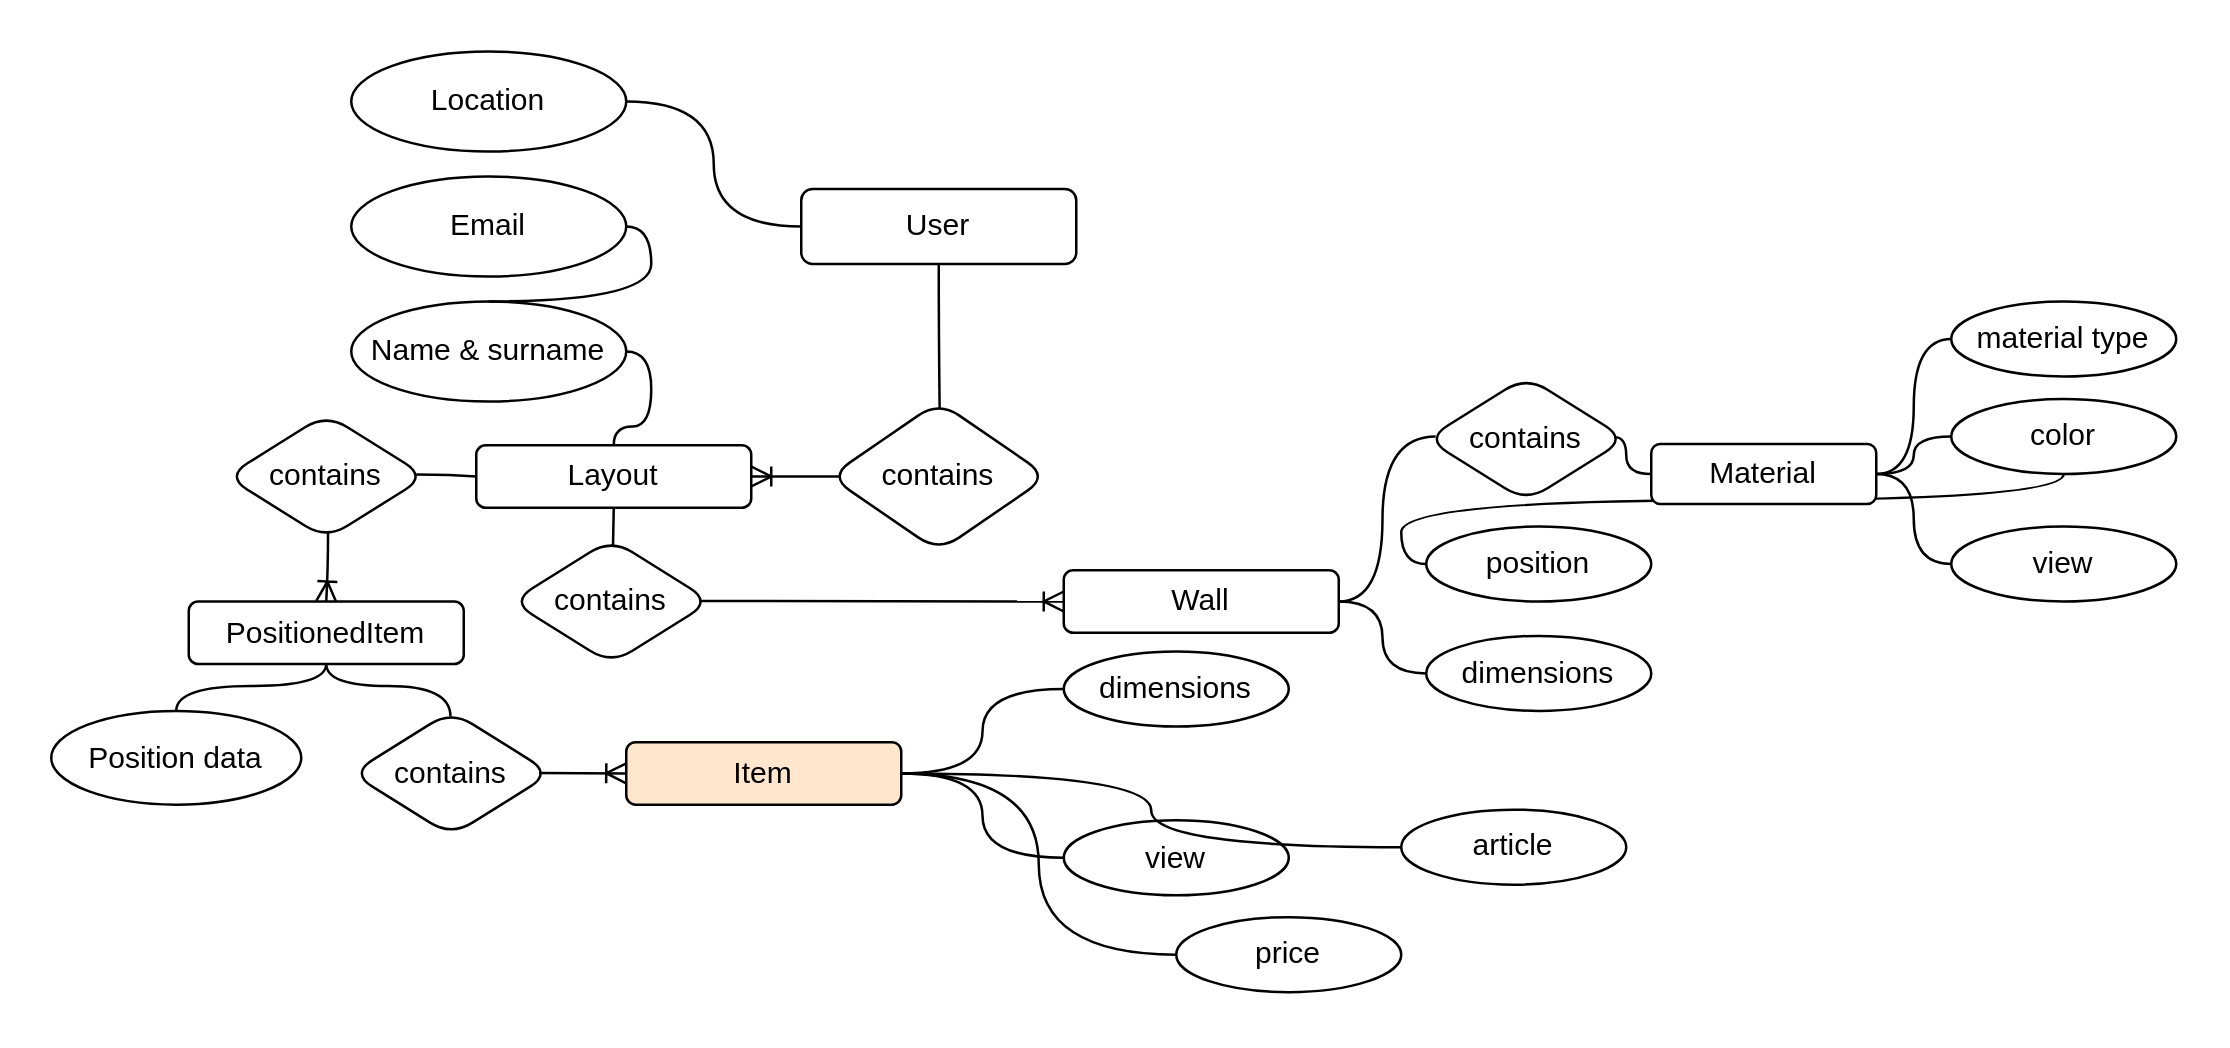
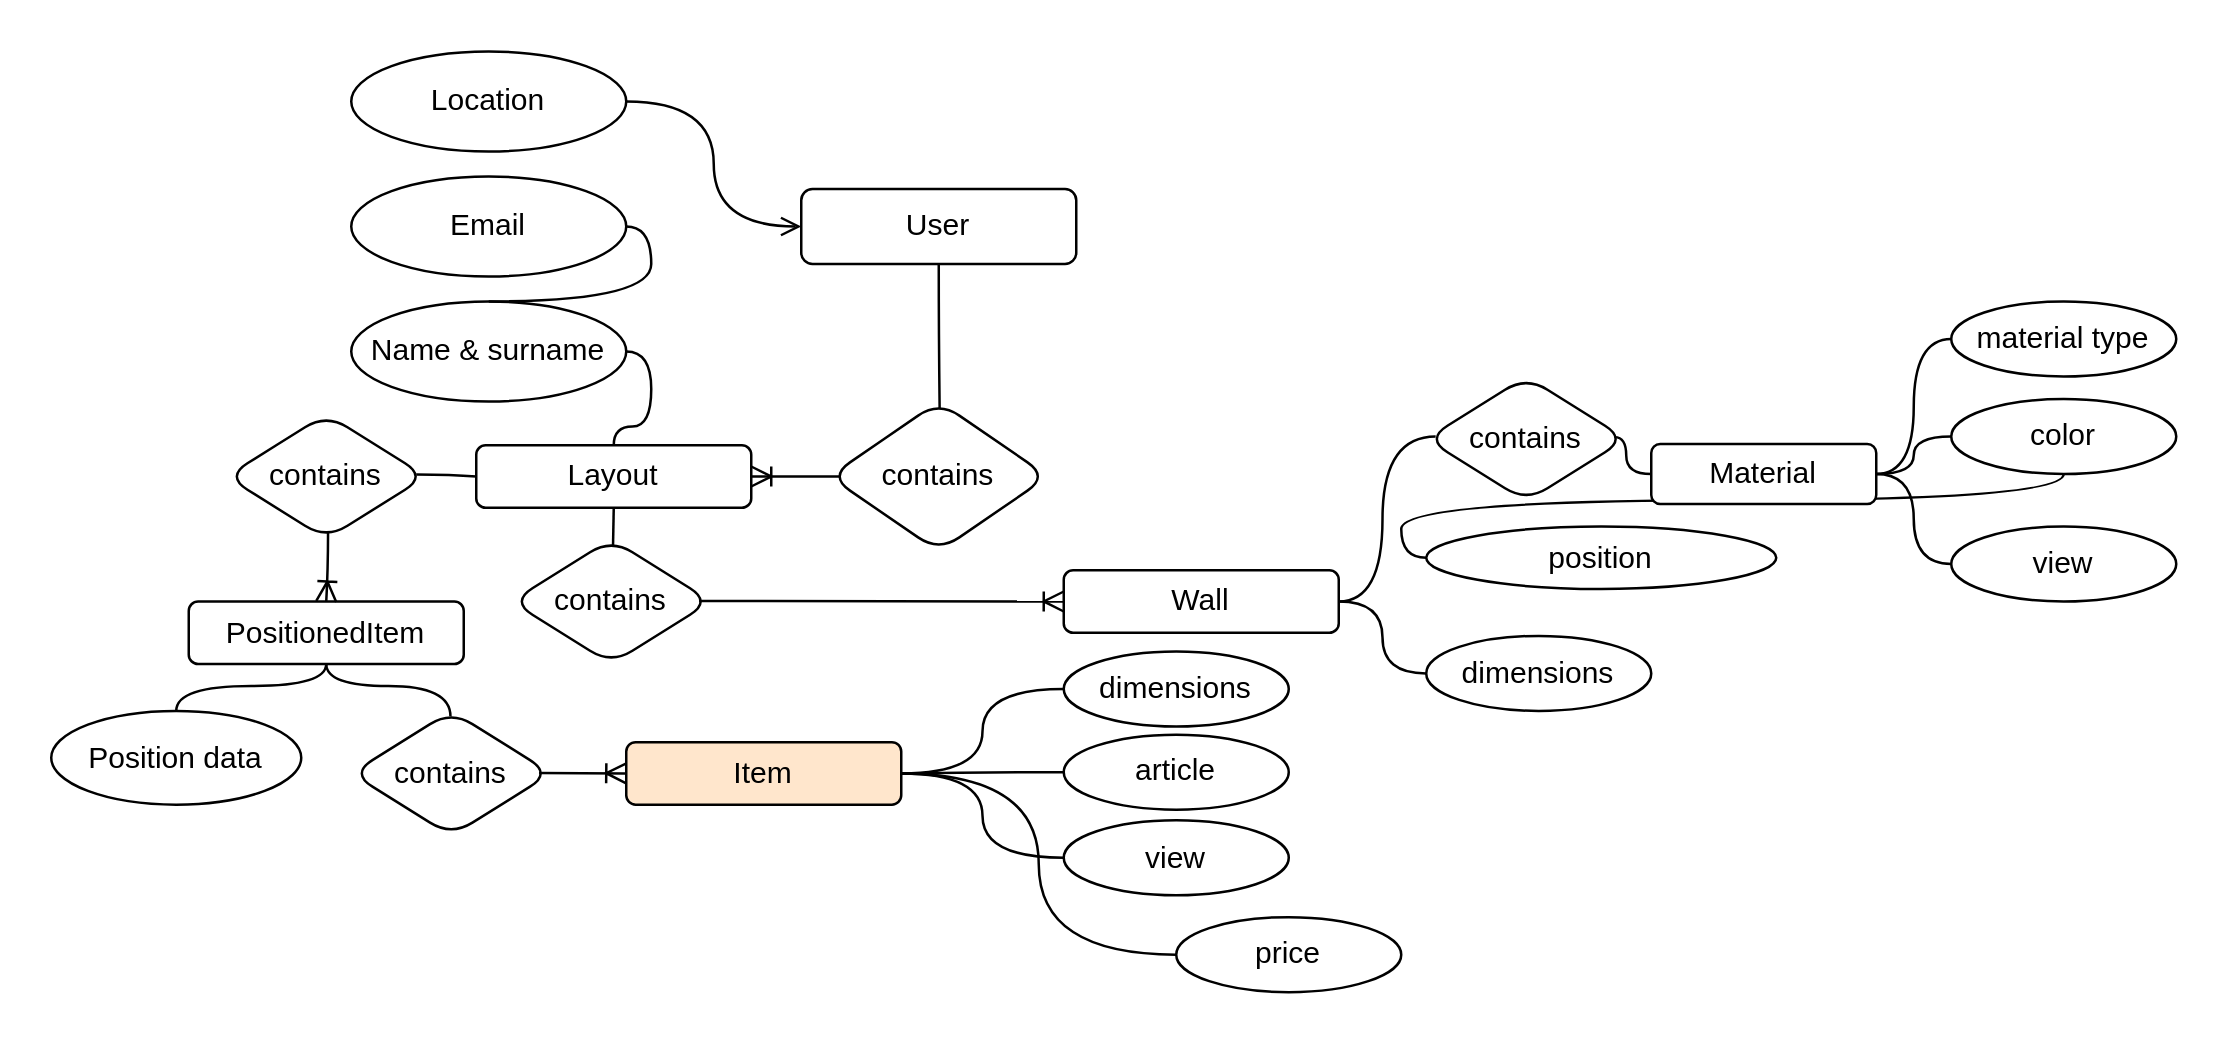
edge "Location" -- "User": arrowhead none -> open
node "position": size 225x75 -> 350x63
node "article": moved (1514, 847) -> (1176, 772)
